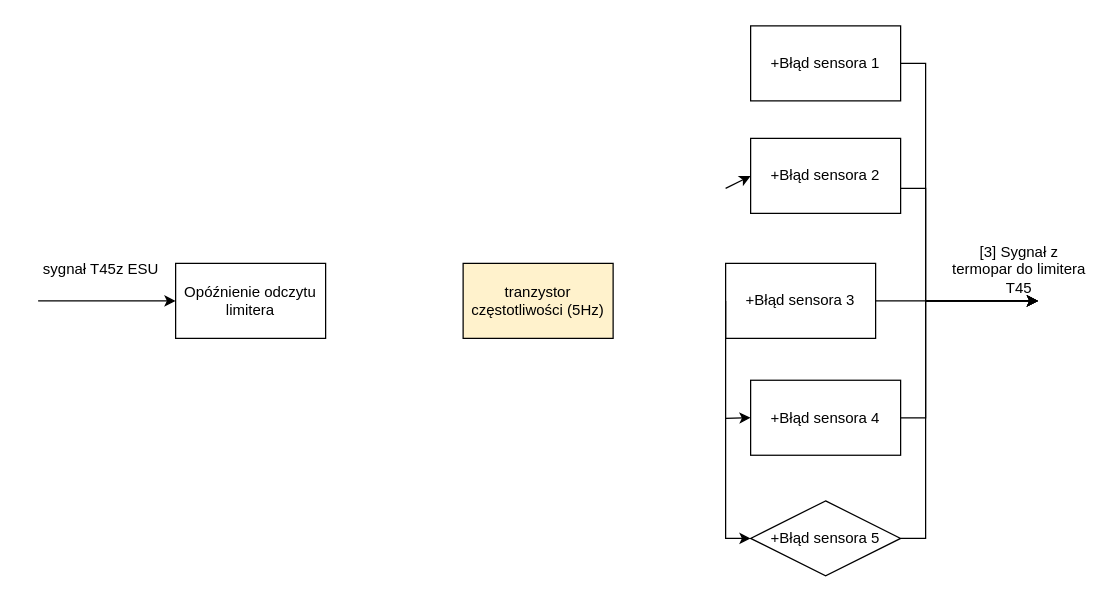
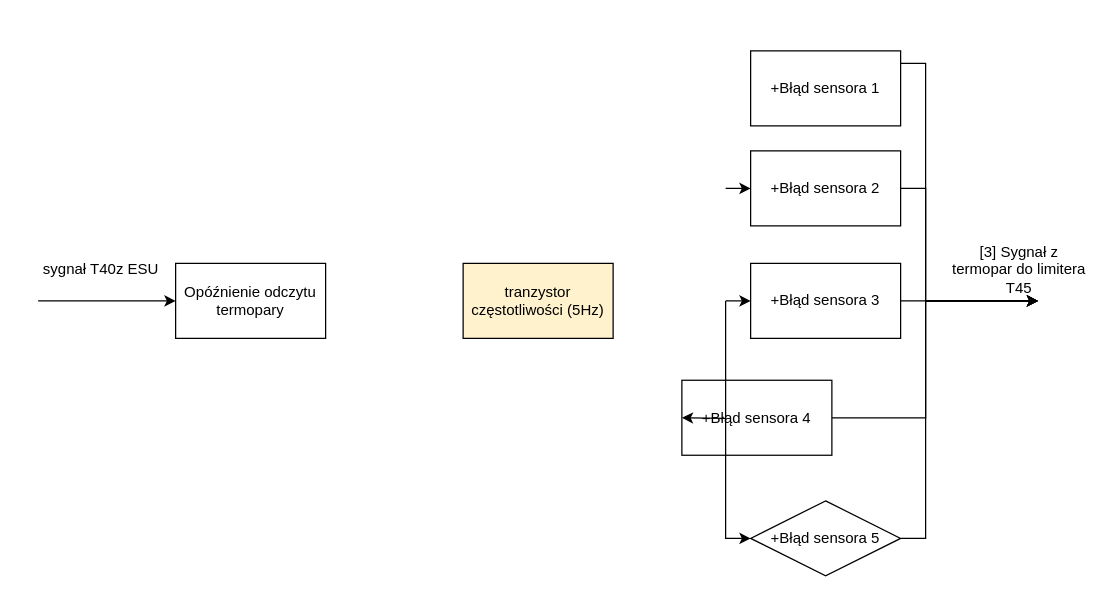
node "+Błąd sensora 1": moved (826, 63) -> (826, 88)
node "+Błąd sensora 2": moved (826, 176) -> (826, 188)
node "sygnał T45z ESU": label "sygnał T45z ESU" -> "sygnał T40z ESU"
node "Opóźnienie odczytu limitera": label "Opóźnienie odczytu limitera" -> "Opóźnienie odczytu termopary"
node "+Błąd sensora 3": moved (801, 301) -> (826, 301)
node "+Błąd sensora 4": moved (826, 418) -> (757, 418)
